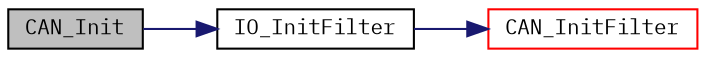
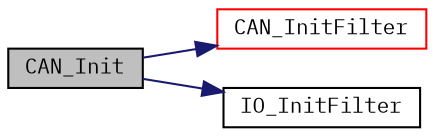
edge "IO_InitFilter" -> "CAN_InitFilter": now "CAN_Init" -> "CAN_InitFilter"
